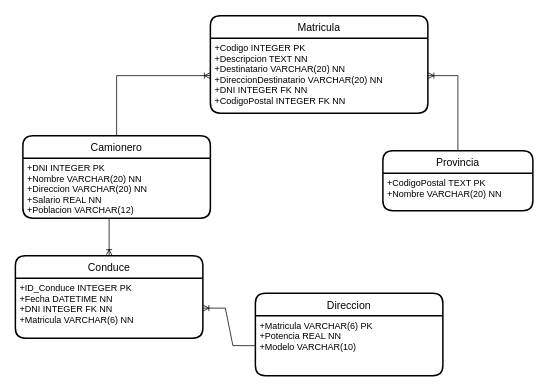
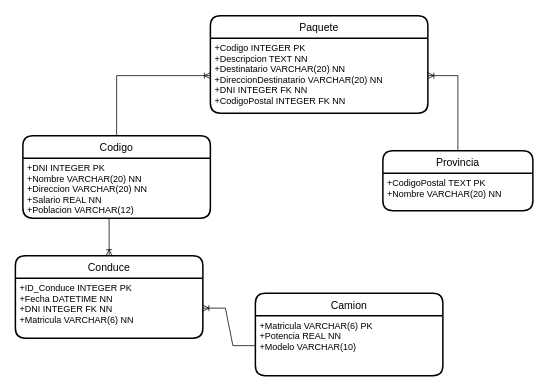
node "Matricula": label "Matricula" -> "Paquete"
node "Camionero": label "Camionero" -> "Codigo"
node "Direccion": label "Direccion" -> "Camion"
